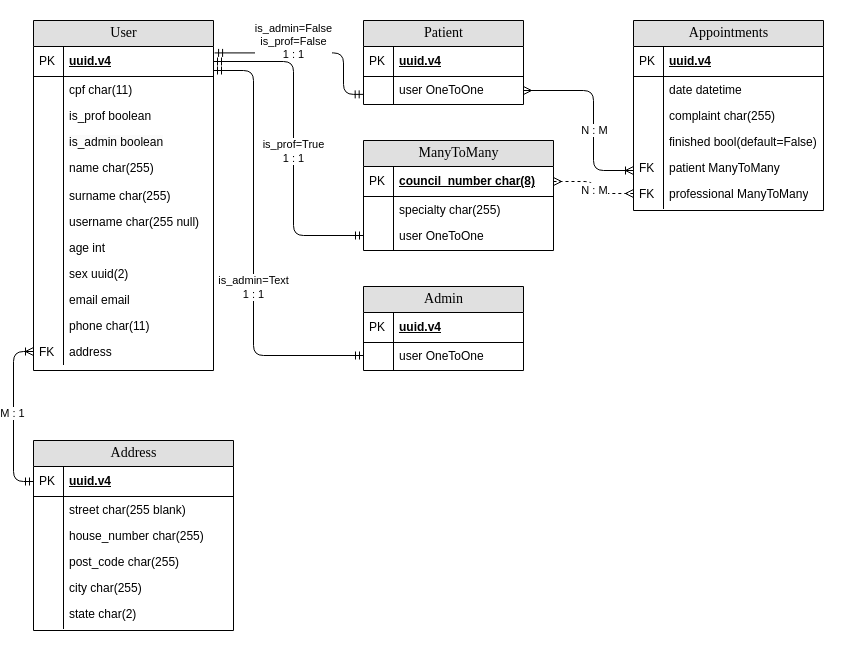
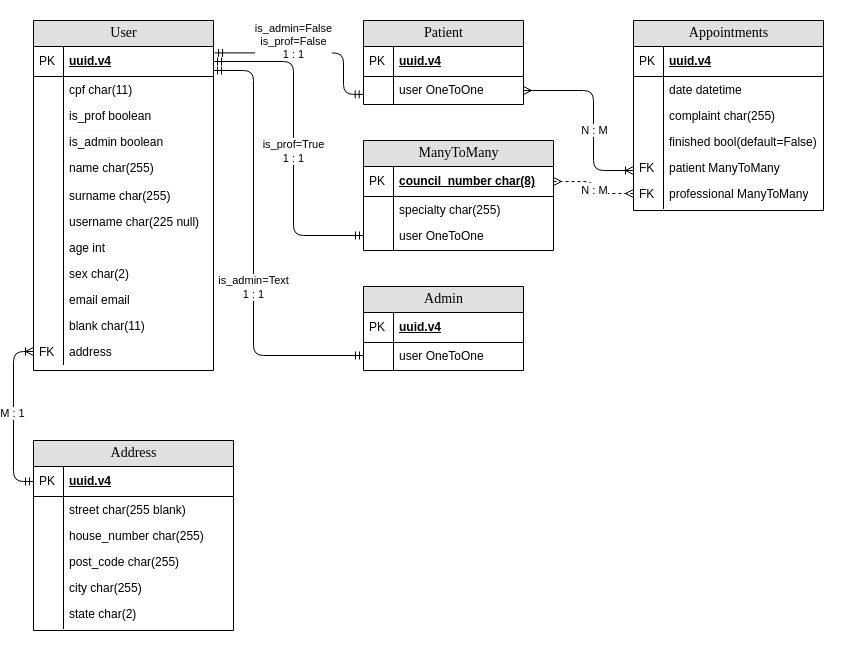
node "username char(255 null)": label "username char(255 null)" -> "username char(225 null)"
node "sex uuid(2)": label "sex uuid(2)" -> "sex char(2)"
node "phone char(11)": label "phone char(11)" -> "blank char(11)"
